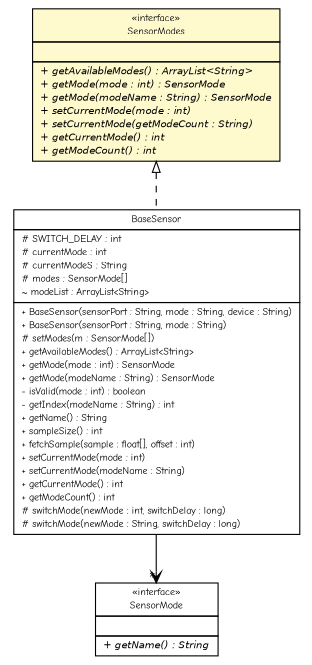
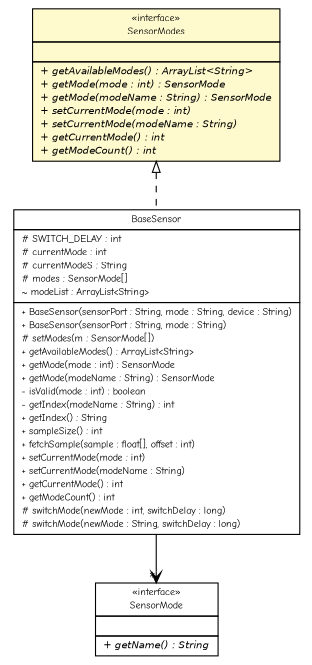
node "SensorModes": text "+ setCurrentMode(getModeCount : String)" -> "+ setCurrentMode(modeName : String)"
node "BaseSensor": text "+ getName() : String" -> "+ getIndex() : String"
